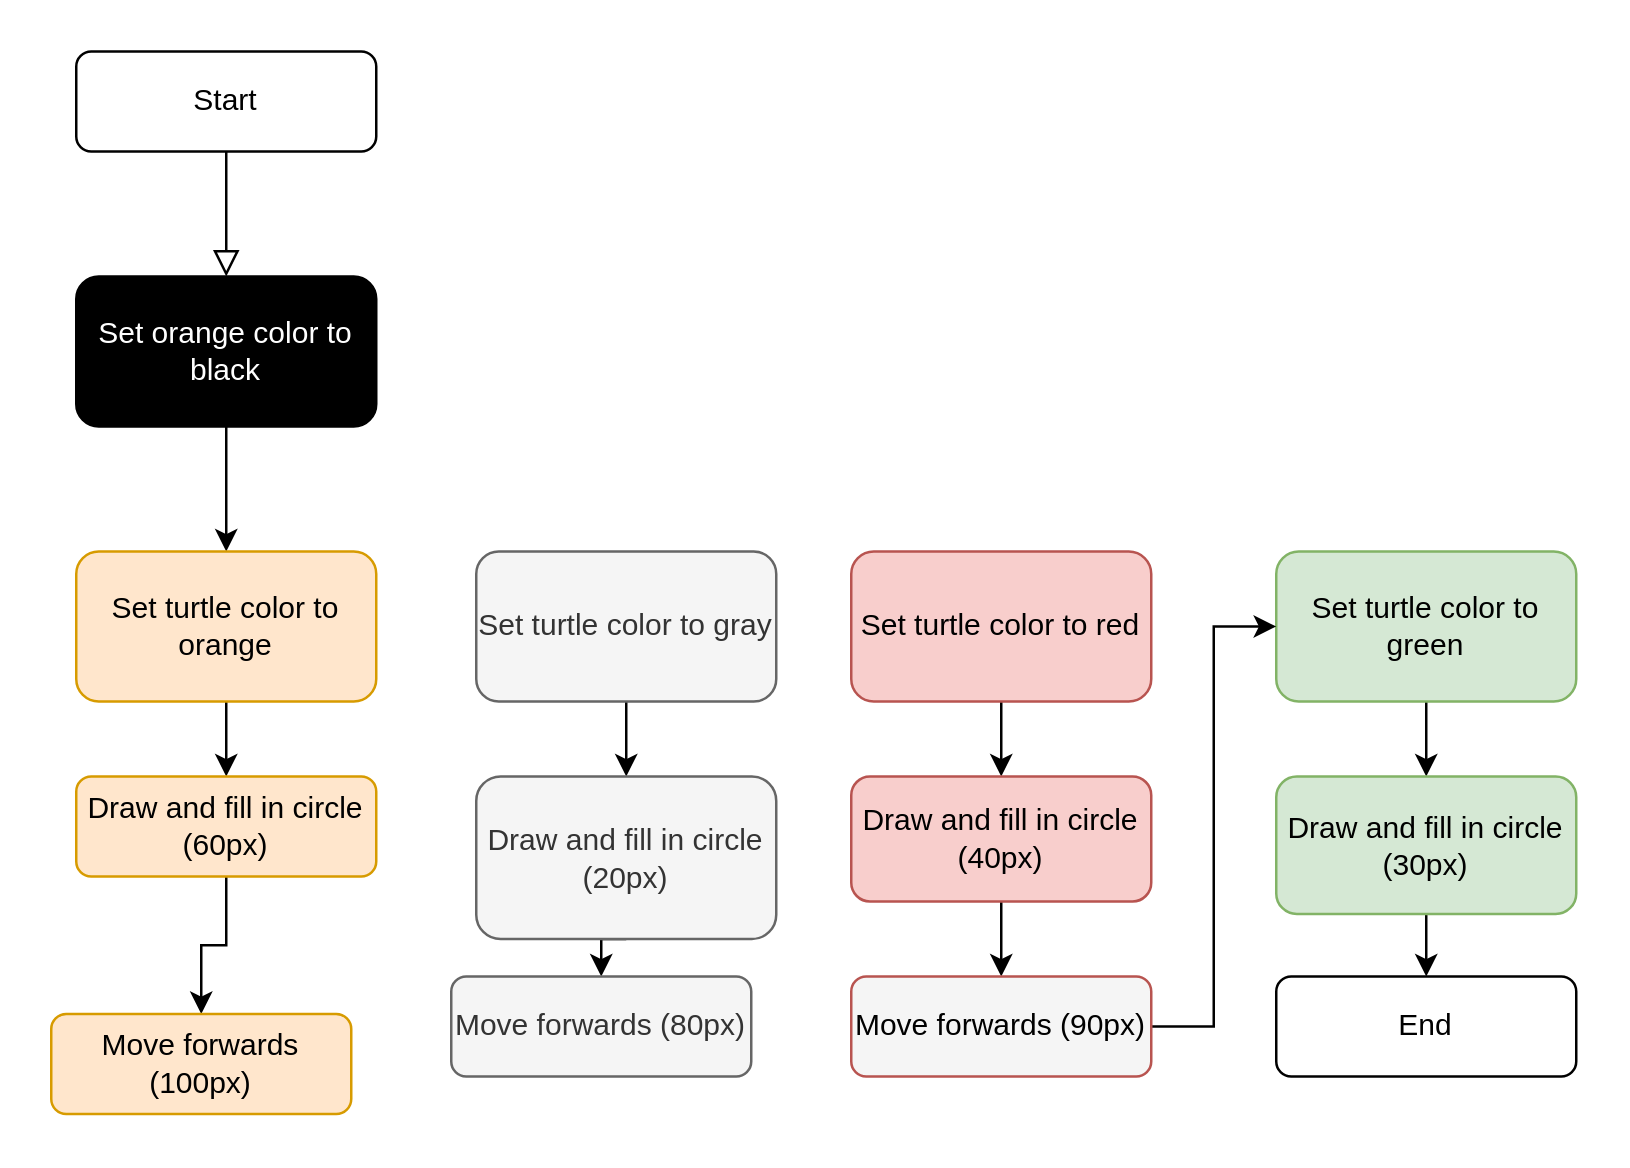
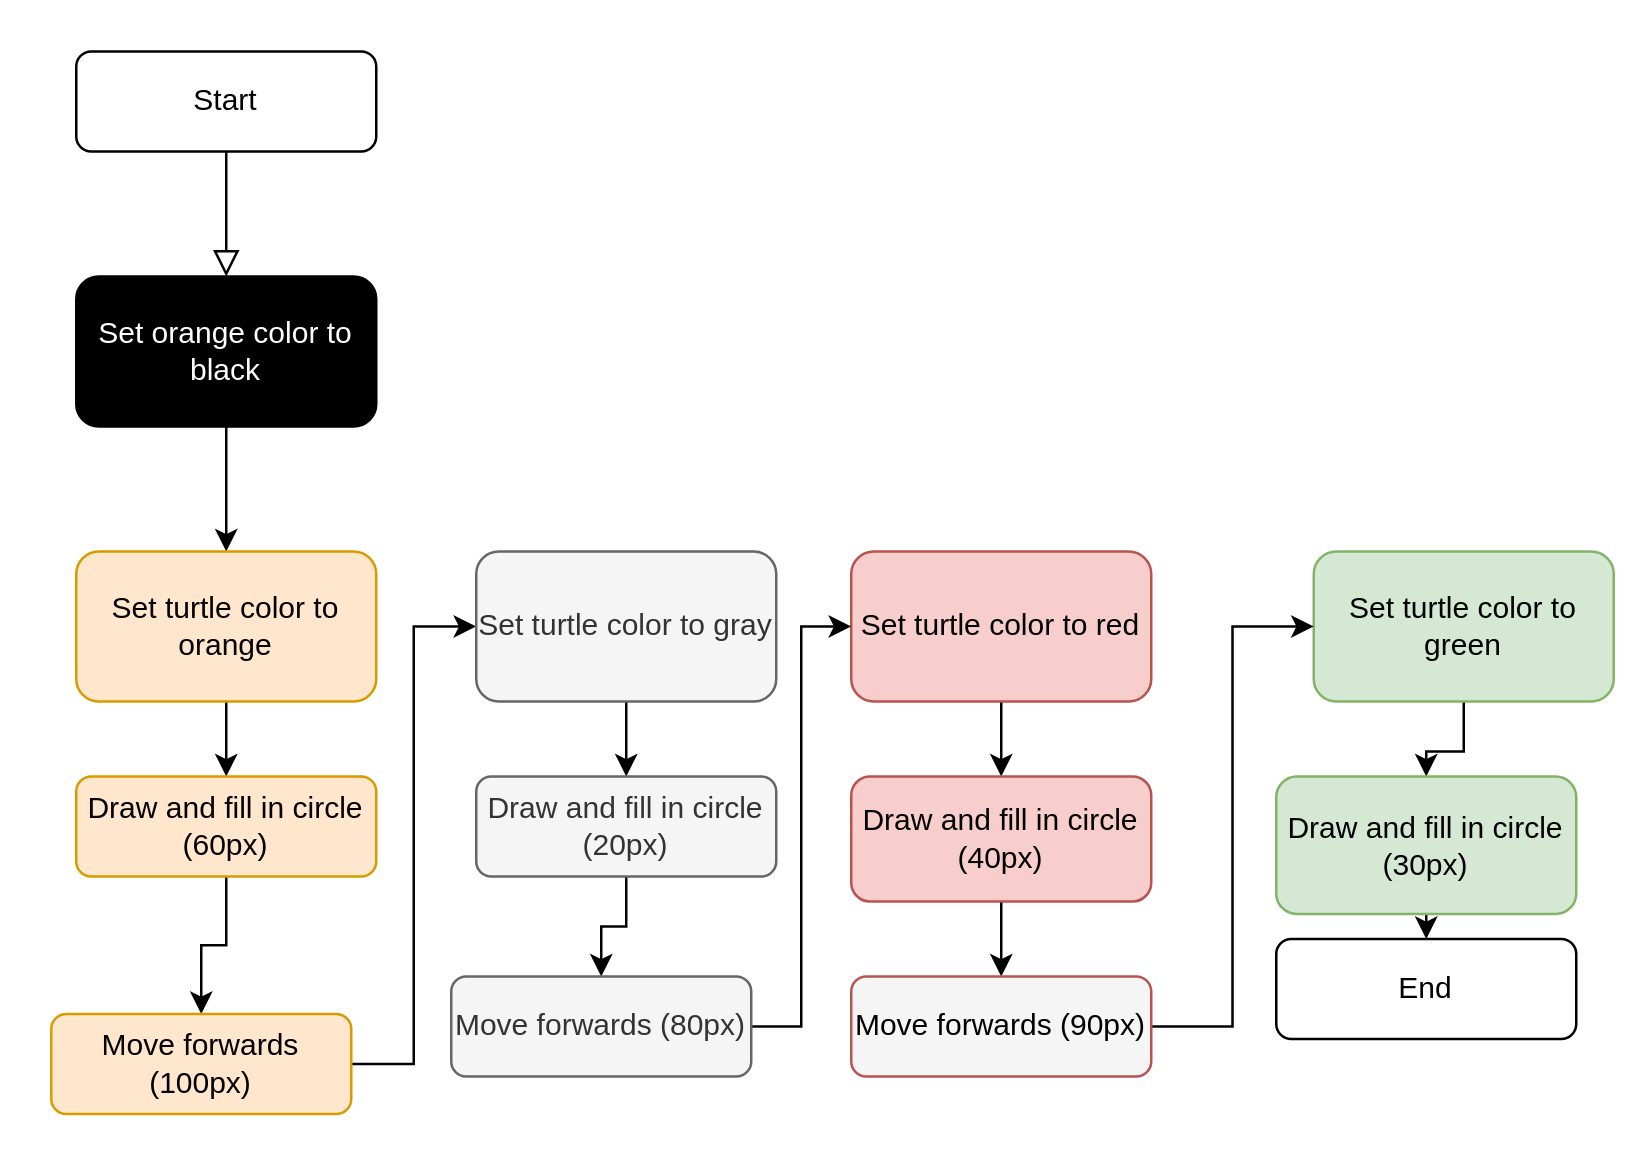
node "Set turtle color to green": moved (1426, 626) -> (1464, 626)
edge "Move forwards (80px)" -> "Set turtle color to red": added
edge "Move forwards (100px)" -> "Set turtle color to gray": added
node "Draw and fill in circle (20px)": size 300x163 -> 300x100
node "End": moved (1426, 1026) -> (1426, 989)
